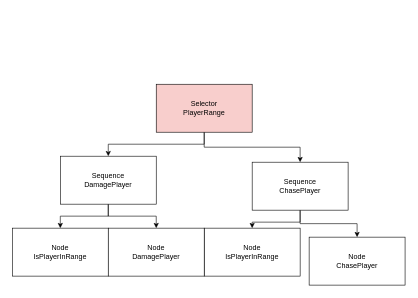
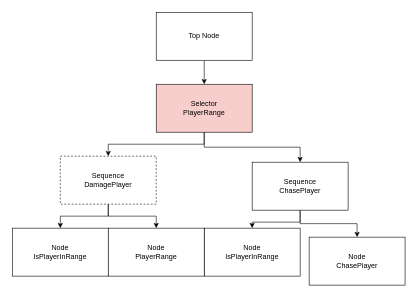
node "Top Node": added
edge "Top Node" -> "Selector PlayerRange": added
node "Sequence DamagePlayer": style solid -> dashed
node "Node DamagePlayer": label "Node DamagePlayer" -> "Node PlayerRange"
